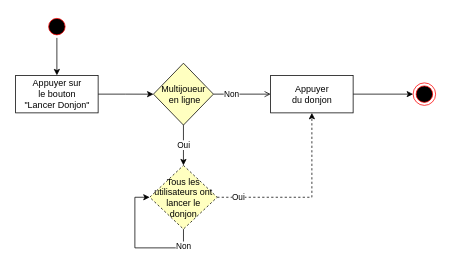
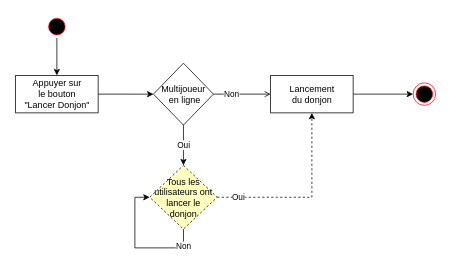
node "Multijoueur en ligne": fillcolor #ffffc0 -> #ffffff
node "Appuyer du donjon": label "Appuyer du donjon" -> "Lancement du donjon"
